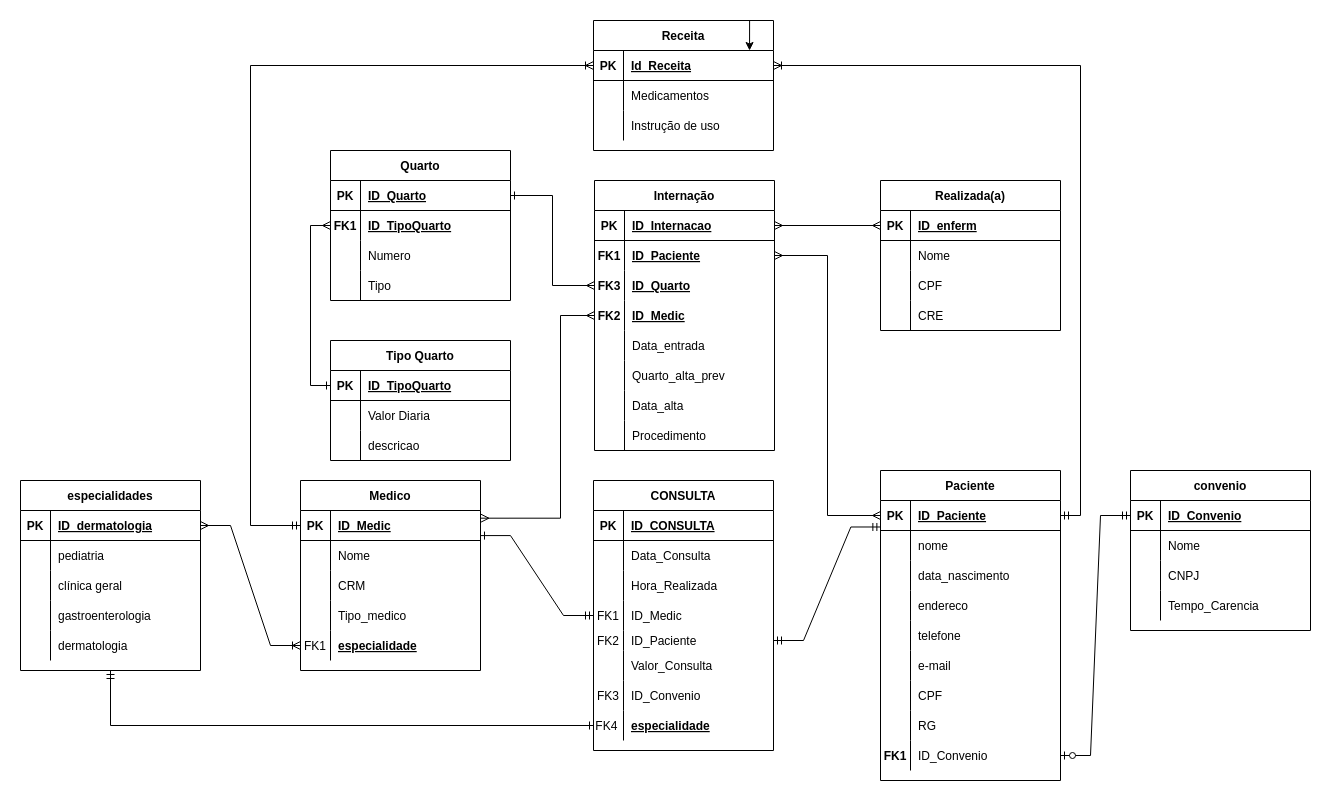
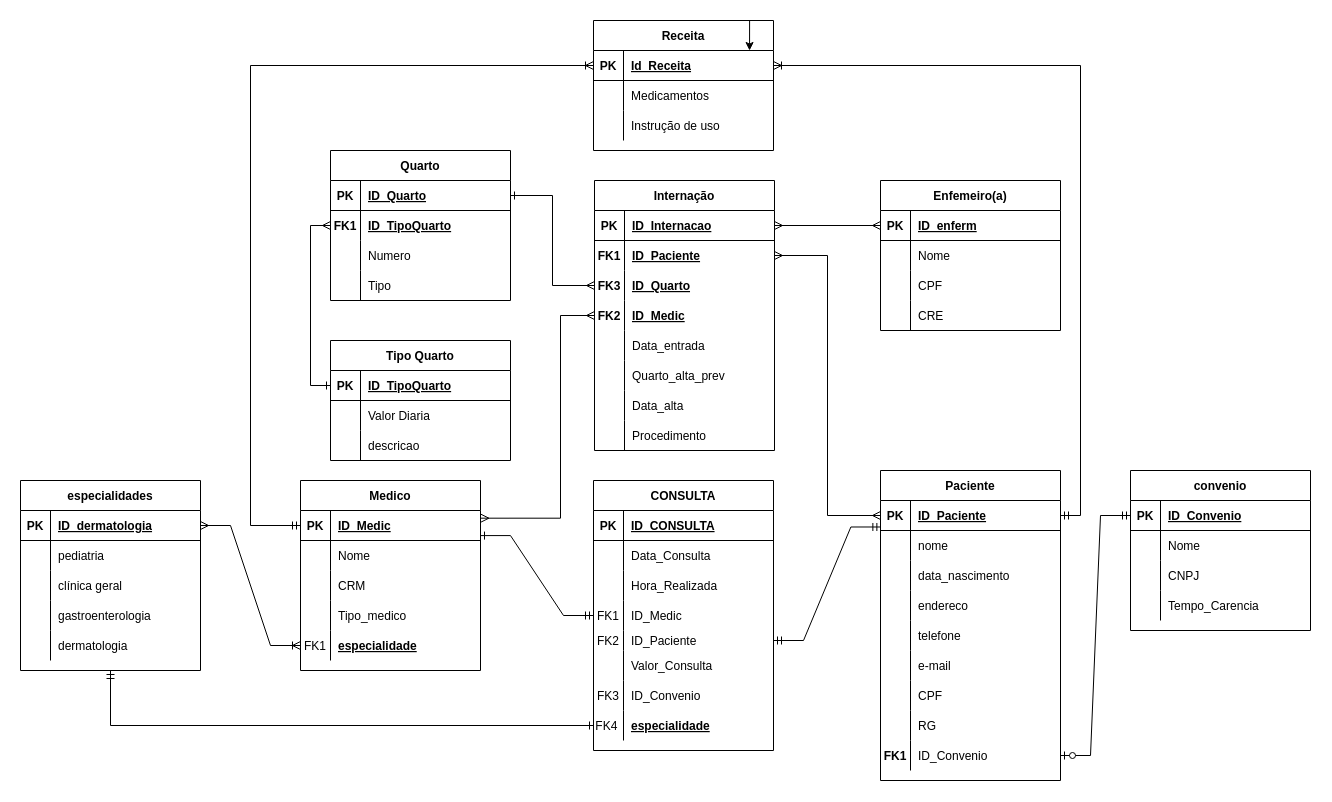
node "Realizada(a)": label "Realizada(a)" -> "Enfemeiro(a)"
